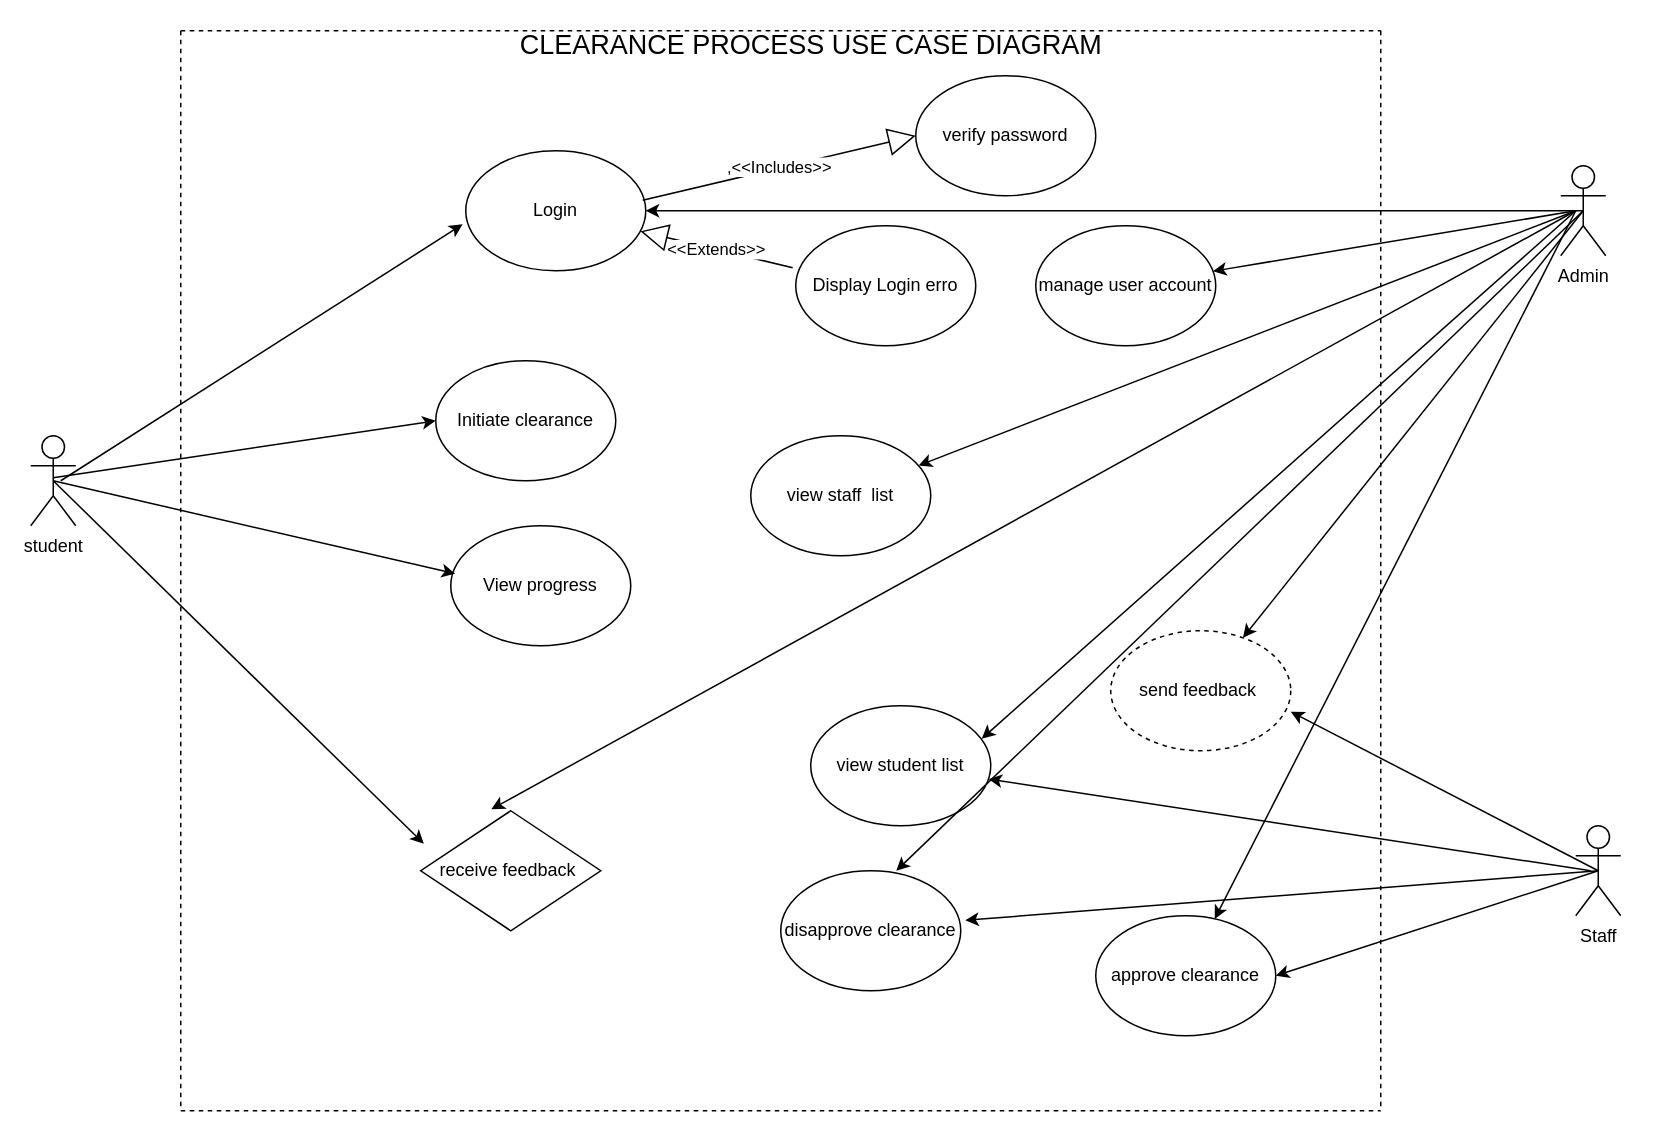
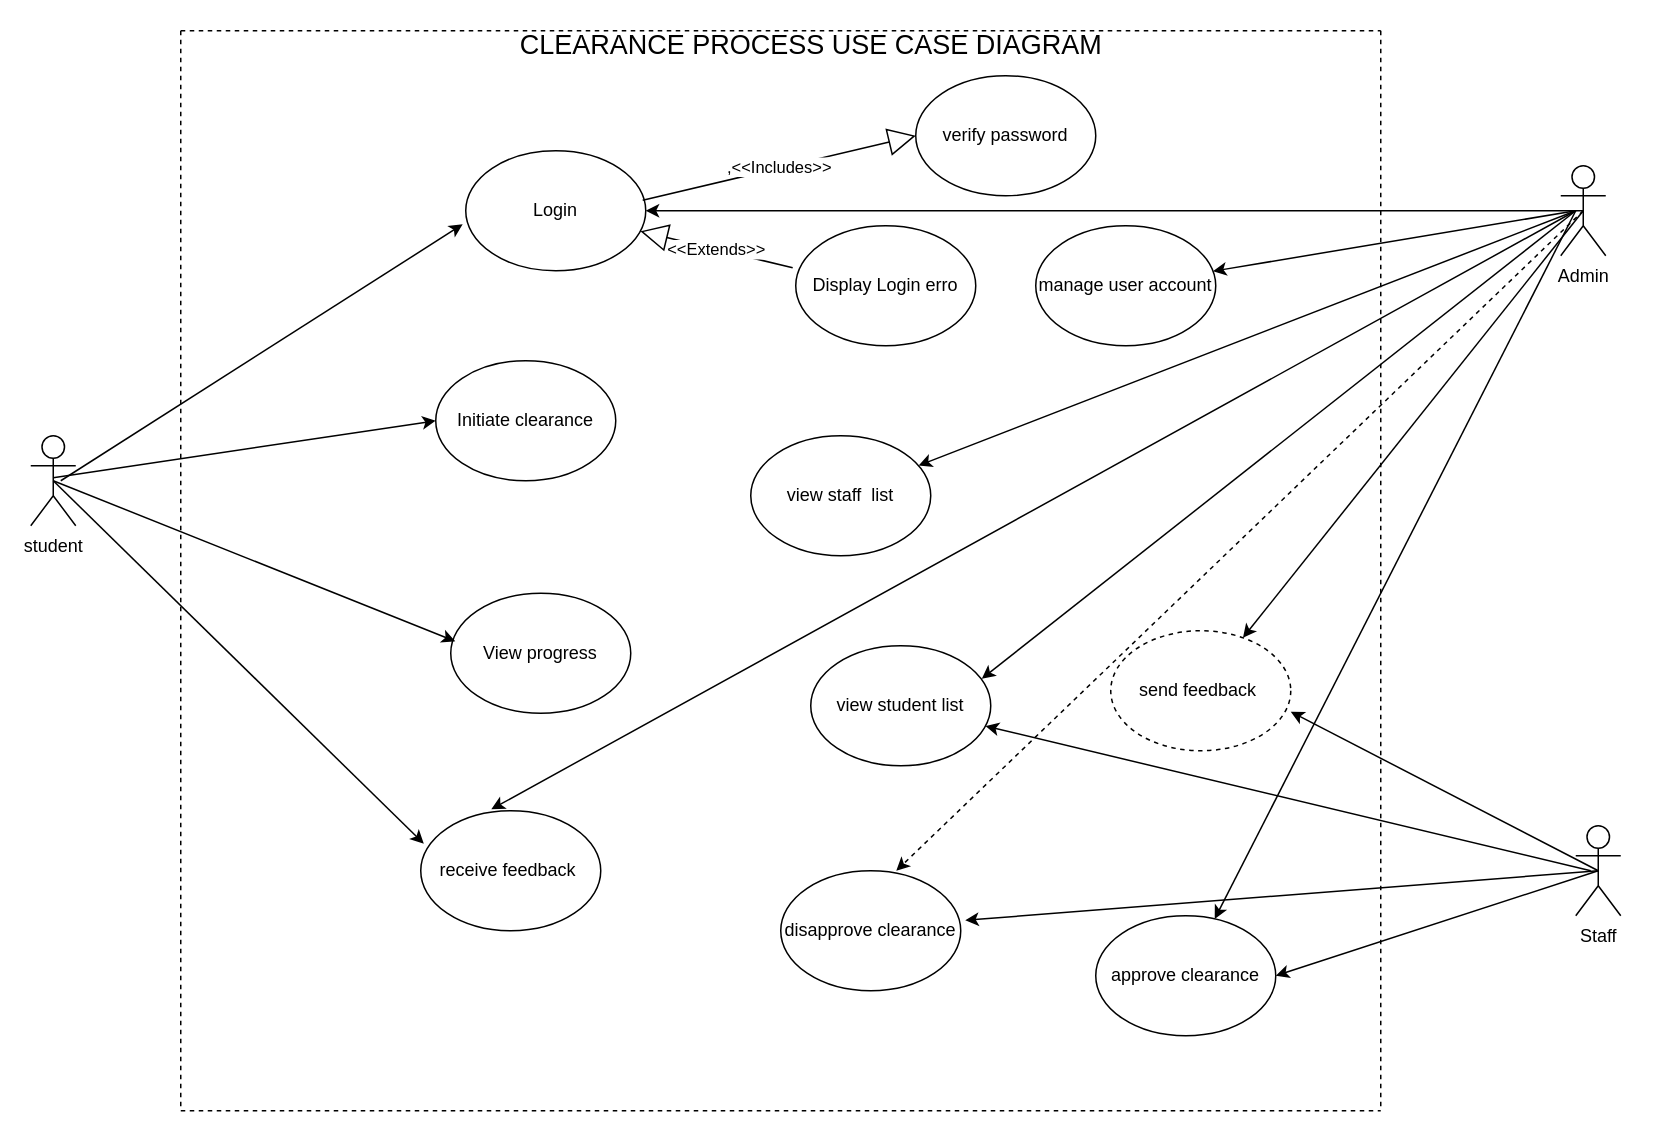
edge "Admin" -> "disapprove clearance": style solid -> dashed
node "View progress": moved (541, 586) -> (541, 653)
node "view student list": moved (901, 766) -> (901, 706)
node "receive feedback": shape diamond -> ellipse
